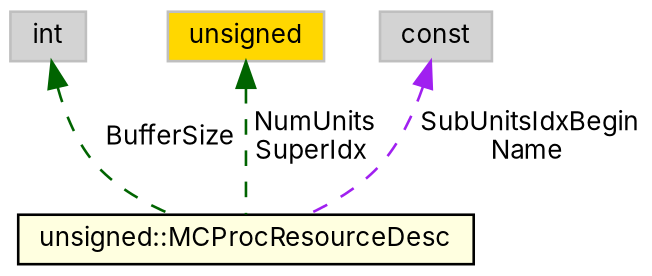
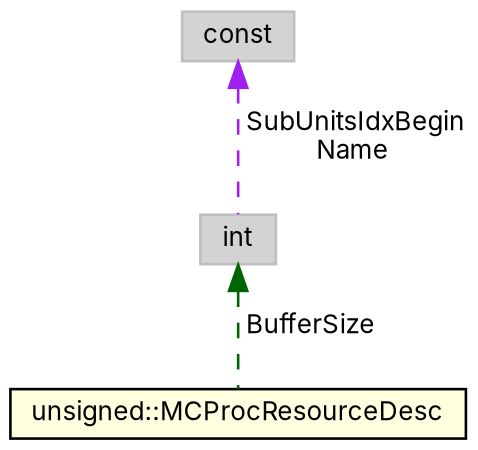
node "unsigned": removed
edge "unsigned::MCProcResourceDesc" -> "const": now "int" -> "const"
